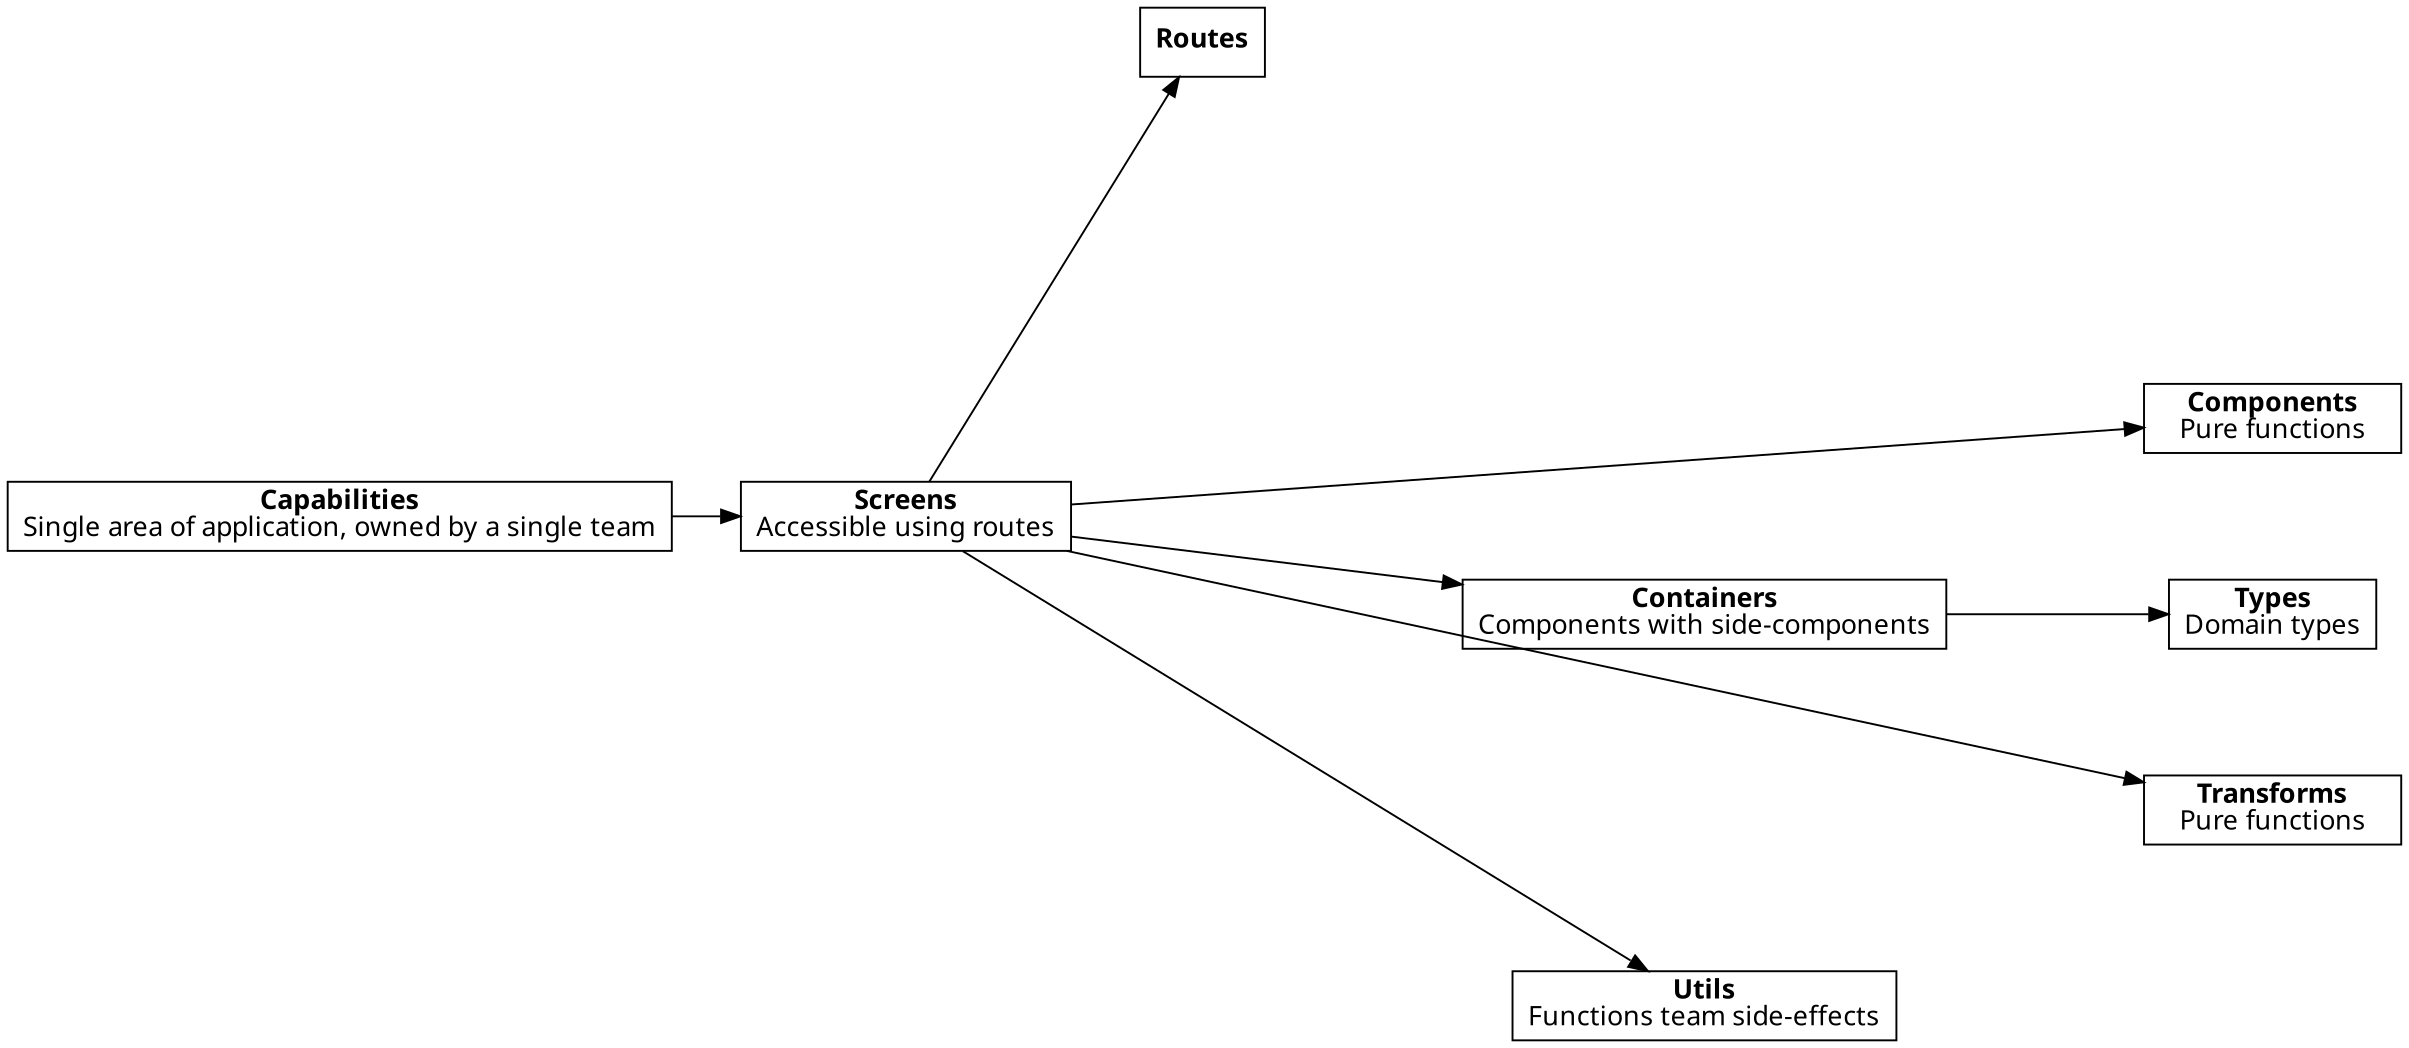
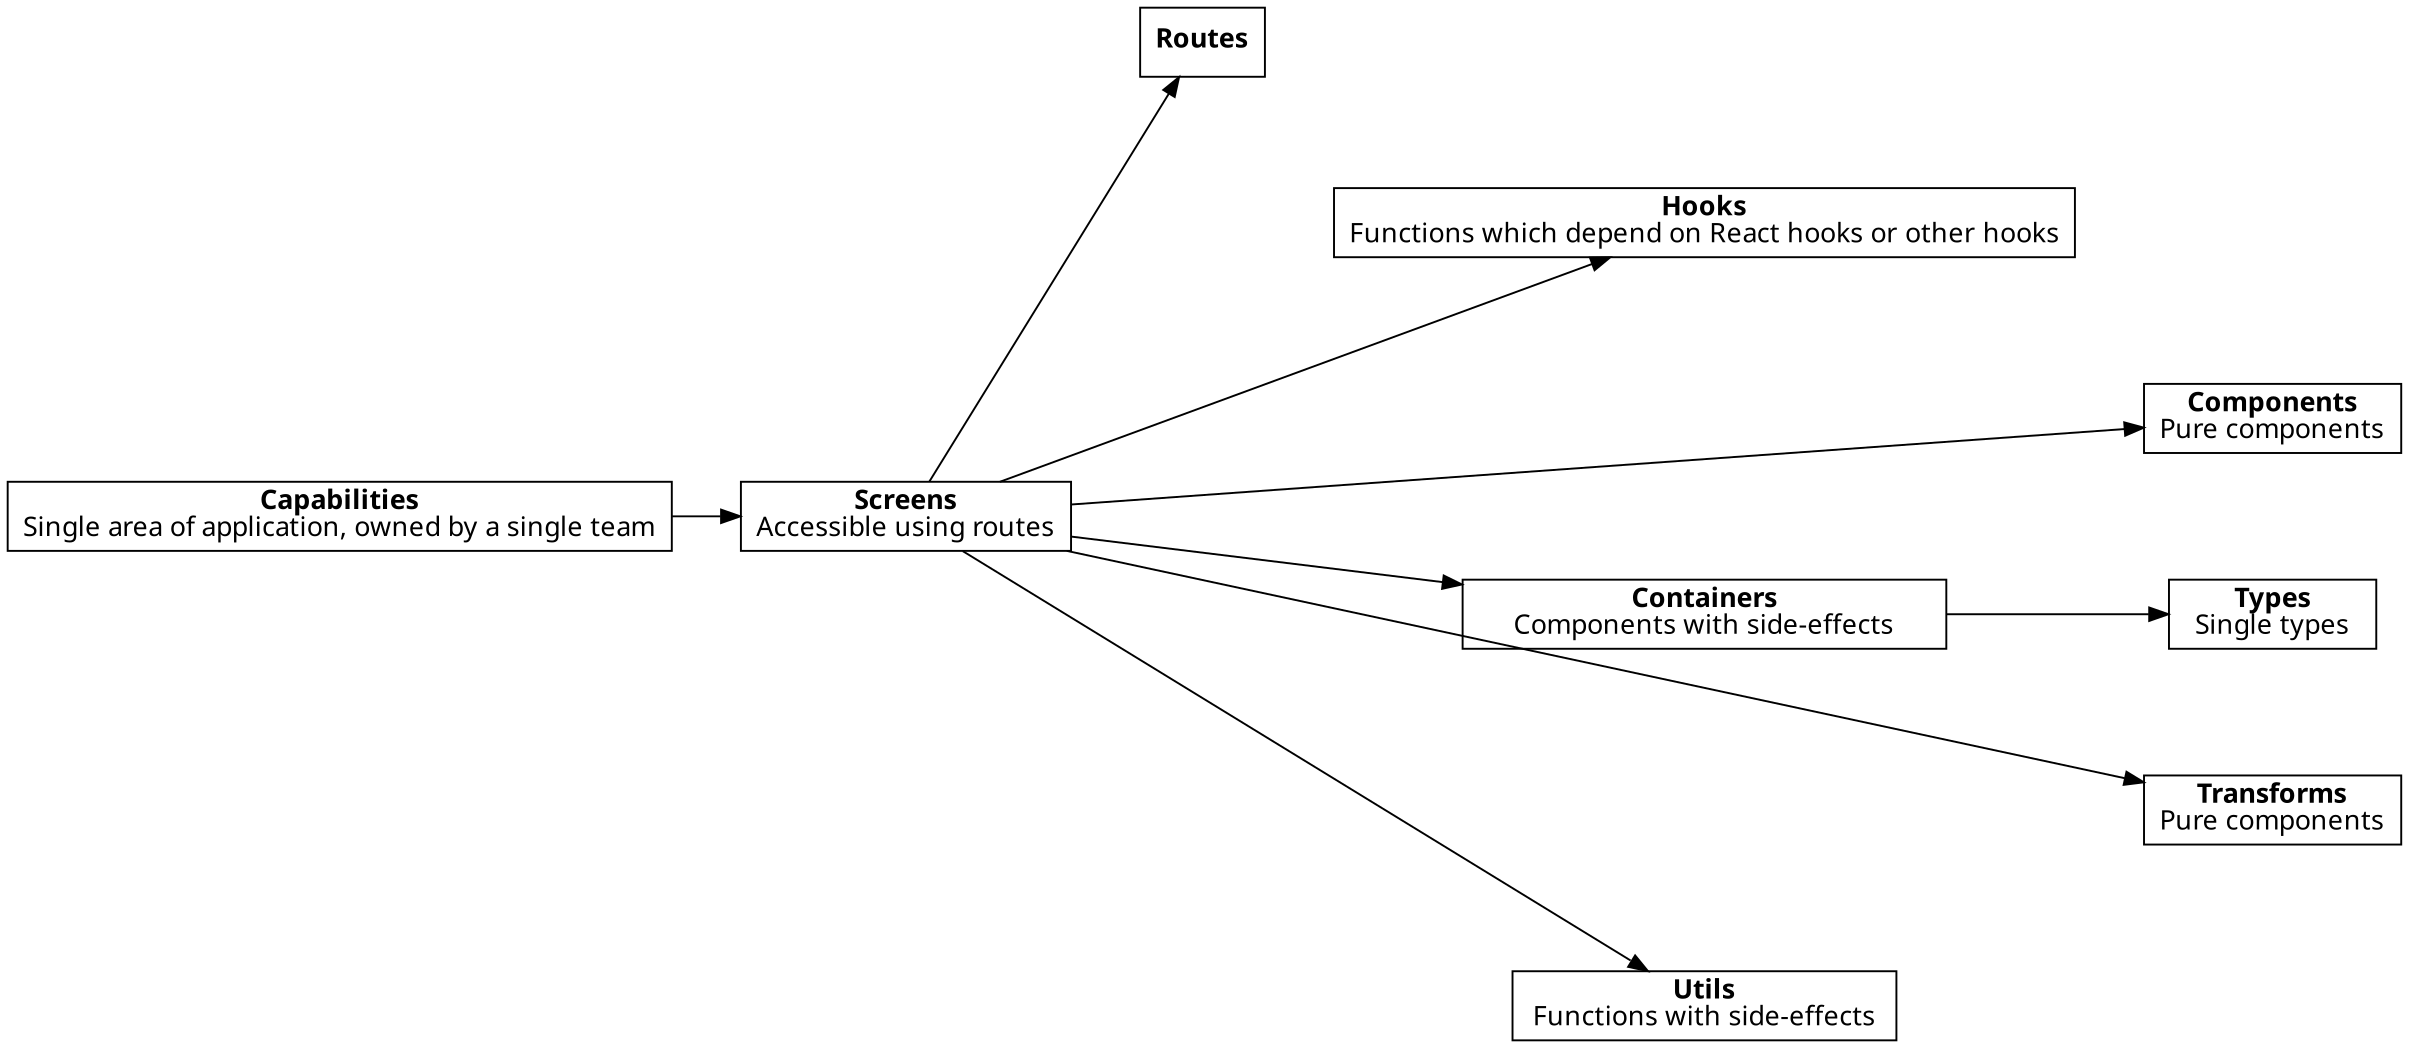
node "Hooks": added
node "Components": text "Pure functions" -> "Pure components"
node "Containers": text "Components with side-components" -> "Components with side-effects"
node "Types": text "Domain types" -> "Single types"
node "Transforms": text "Pure functions" -> "Pure components"
node "Utils": text "Functions team side-effects" -> "Functions with side-effects"
